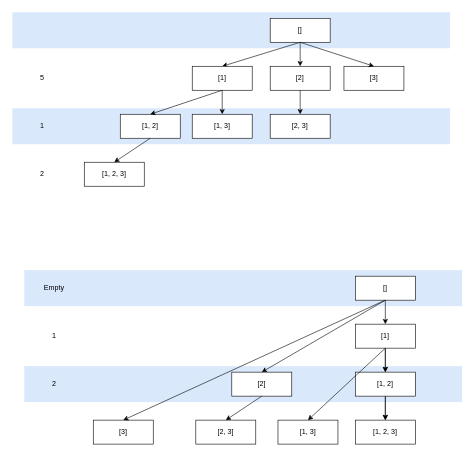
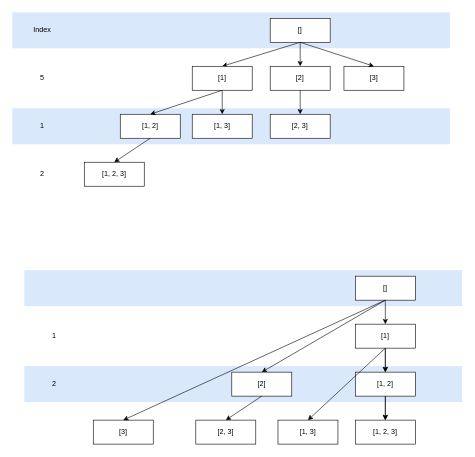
node "Index": added
node "Empty": removed
